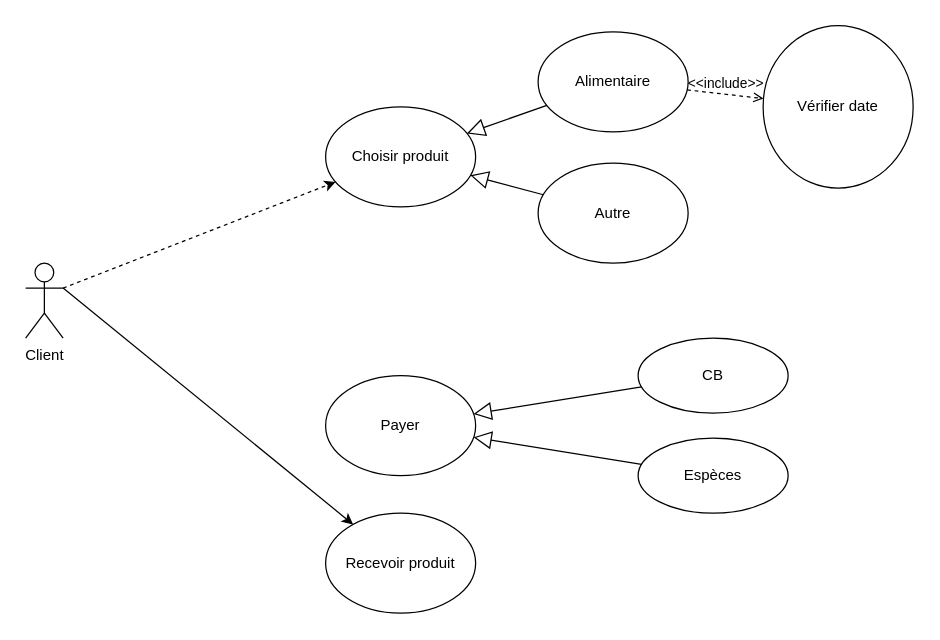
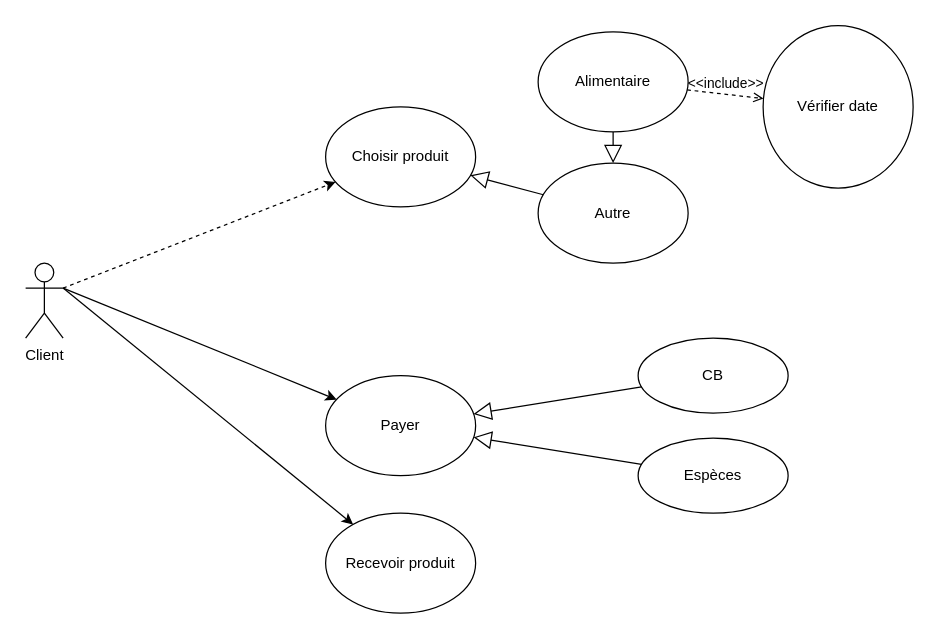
edge "Alimentaire" -> "Choisir produit": now "Alimentaire" -> "Autre"
edge "Client" -> "Payer": added
